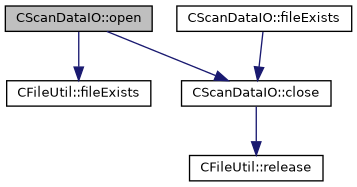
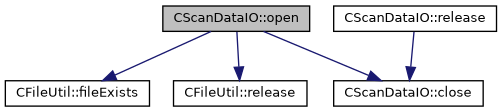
node "CScanDataIO::fileExists": label "CScanDataIO::fileExists" -> "CScanDataIO::release"
edge "CScanDataIO::close" -> "CFileUtil::release": now "CScanDataIO::open" -> "CFileUtil::release"
